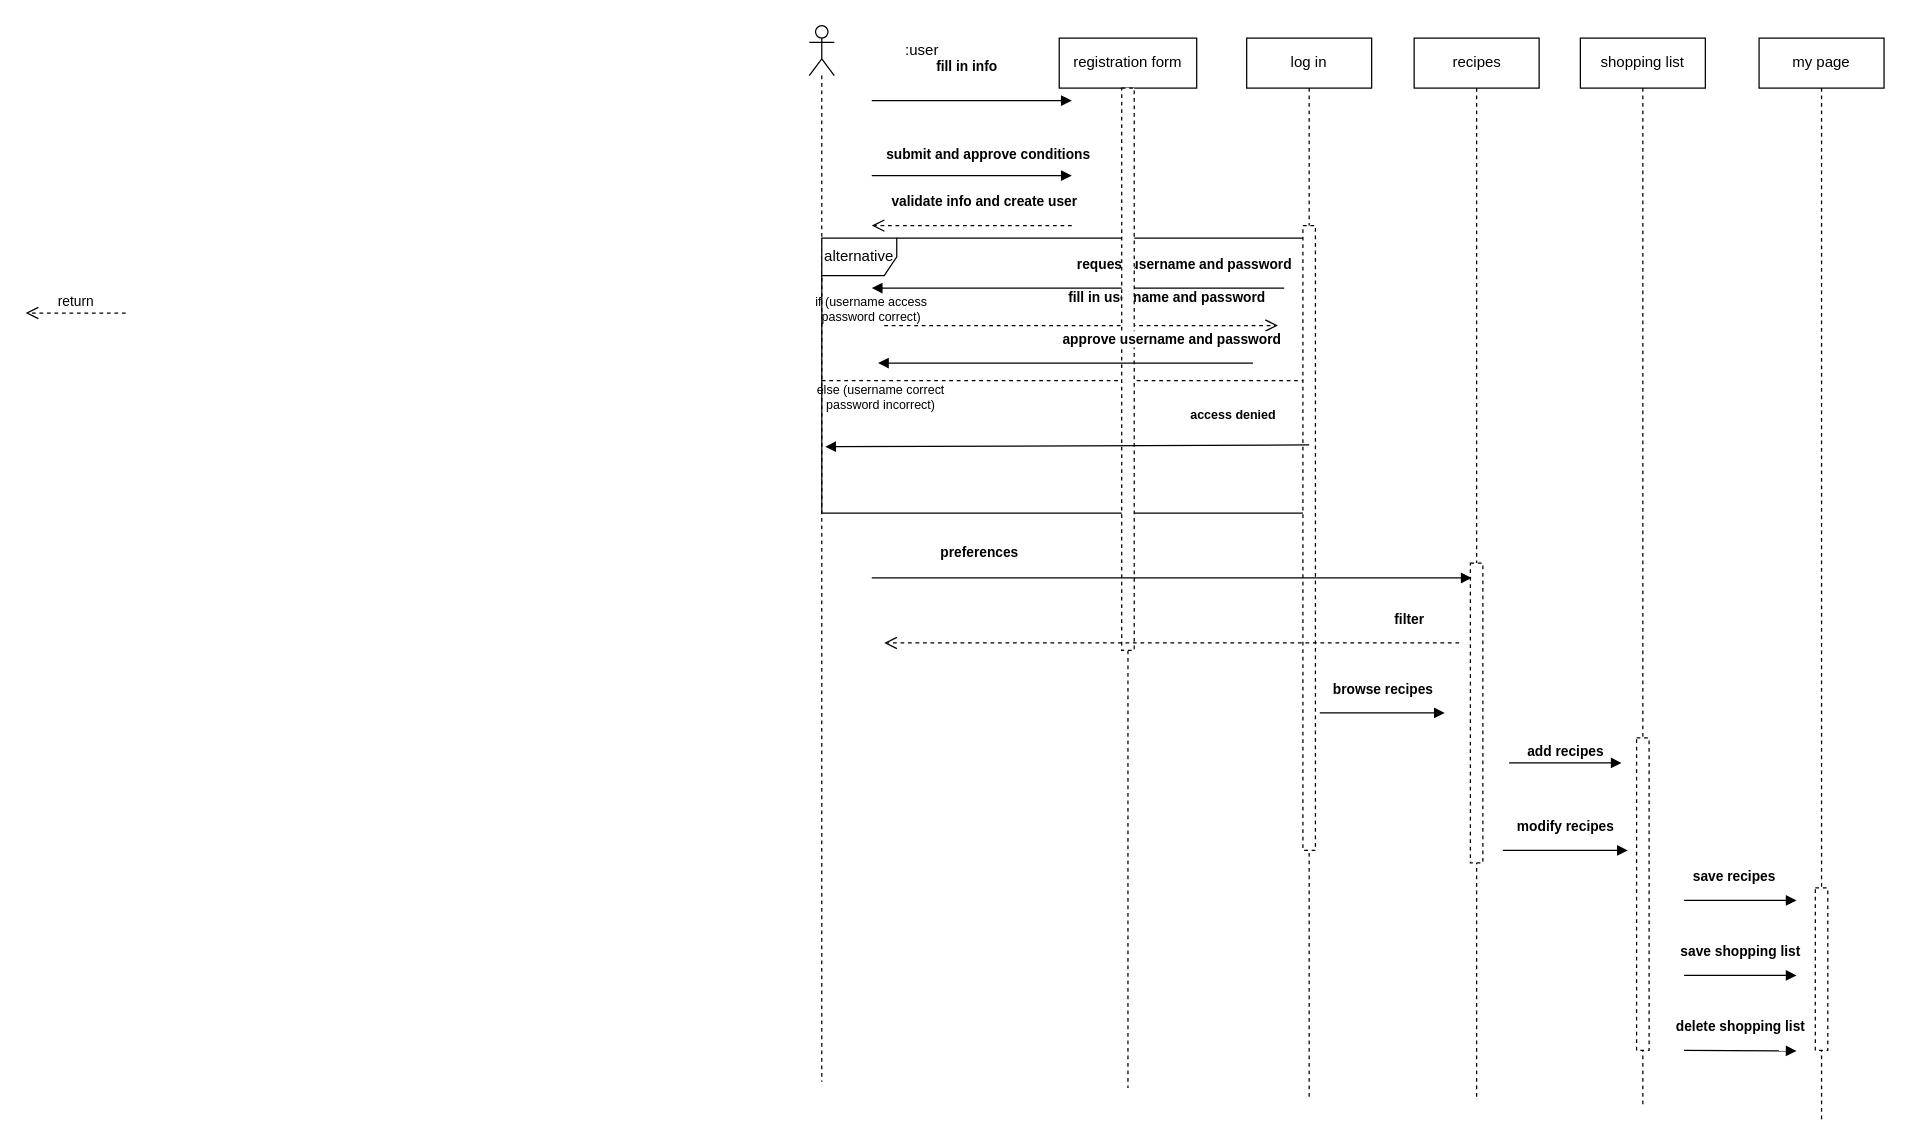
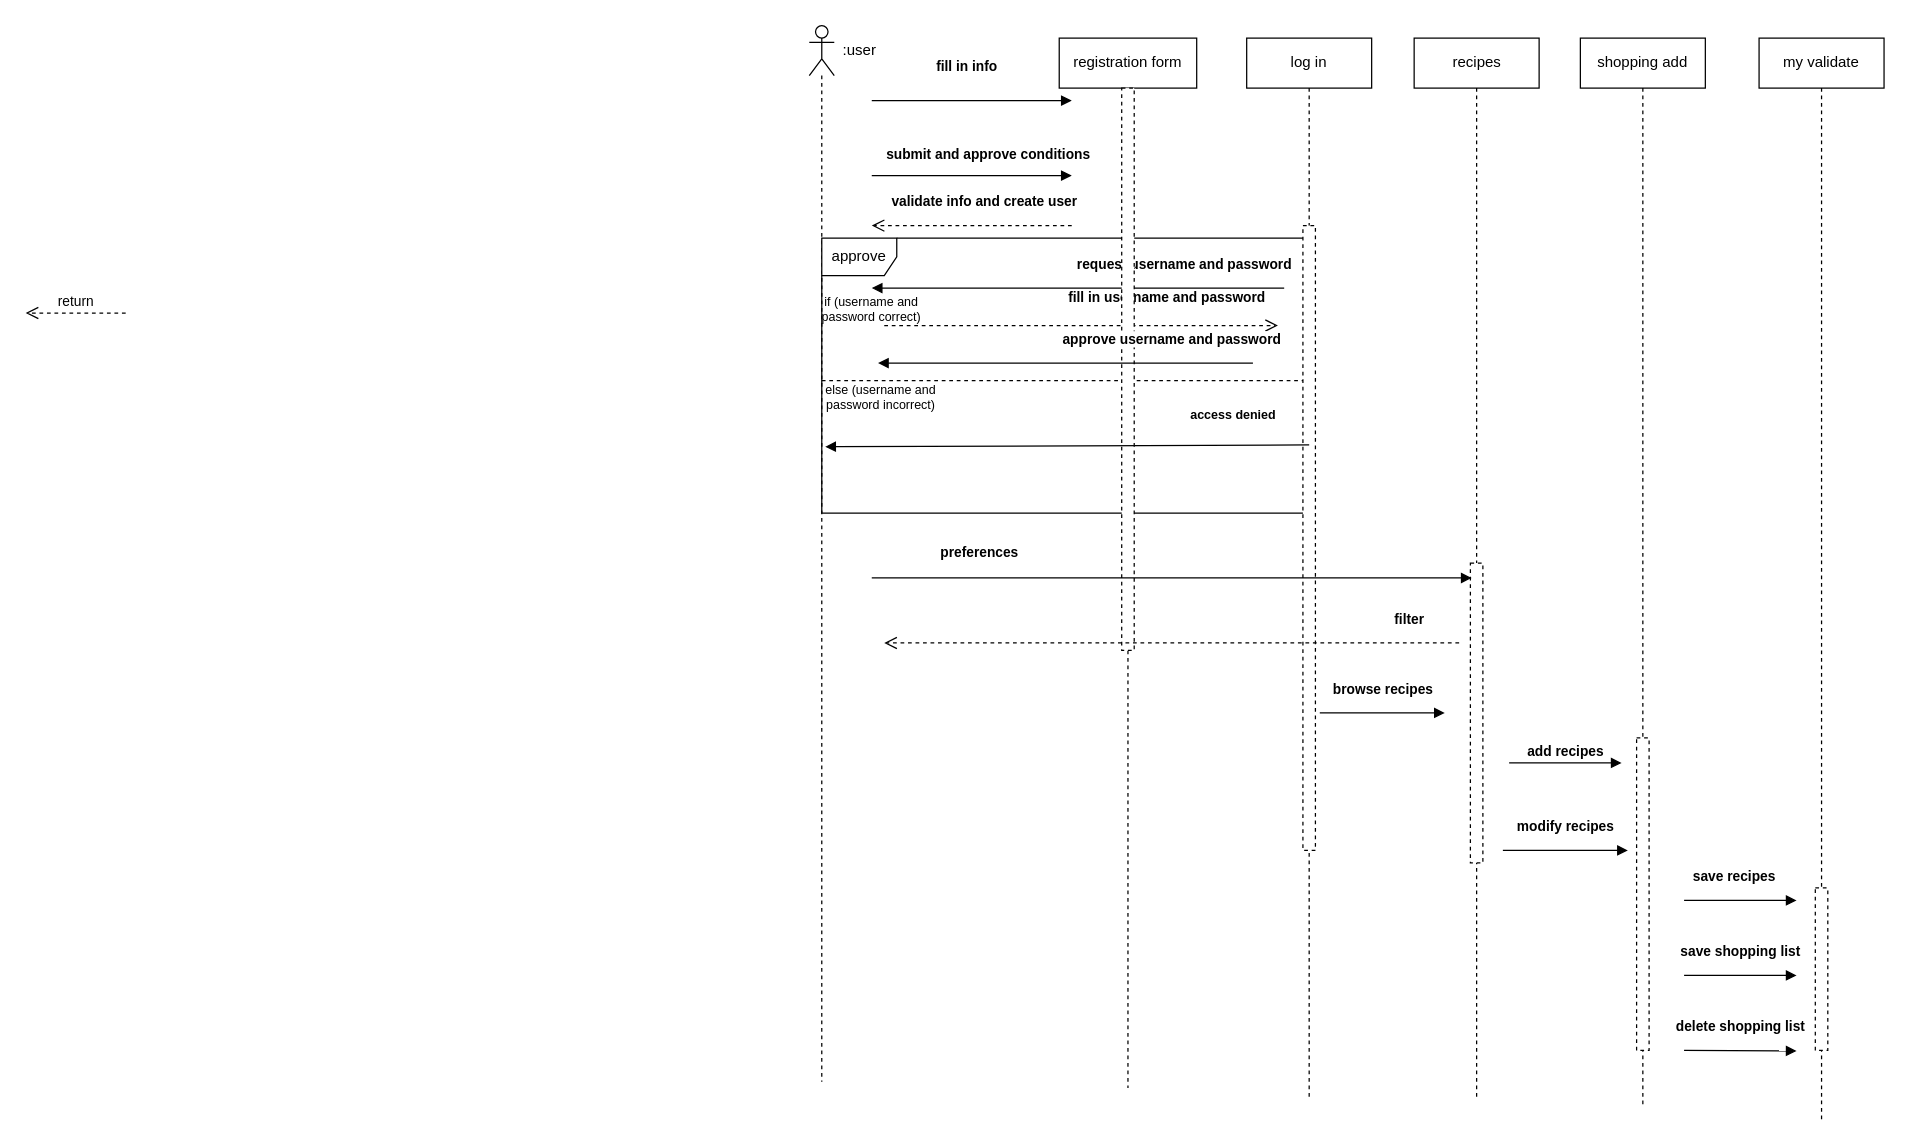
node ":user": moved (922, 51) -> (859, 51)
node "shopping list": label "shopping list" -> "shopping add"
node "my page": label "my page" -> "my validate"
node "alternative": label "alternative" -> "approve"
node "if (username access password correct)": label "if (username access password correct)" -> "if (username and password correct)"
node "else (username correct password incorrect)": label "else (username correct password incorrect)" -> "else (username and password incorrect)"
